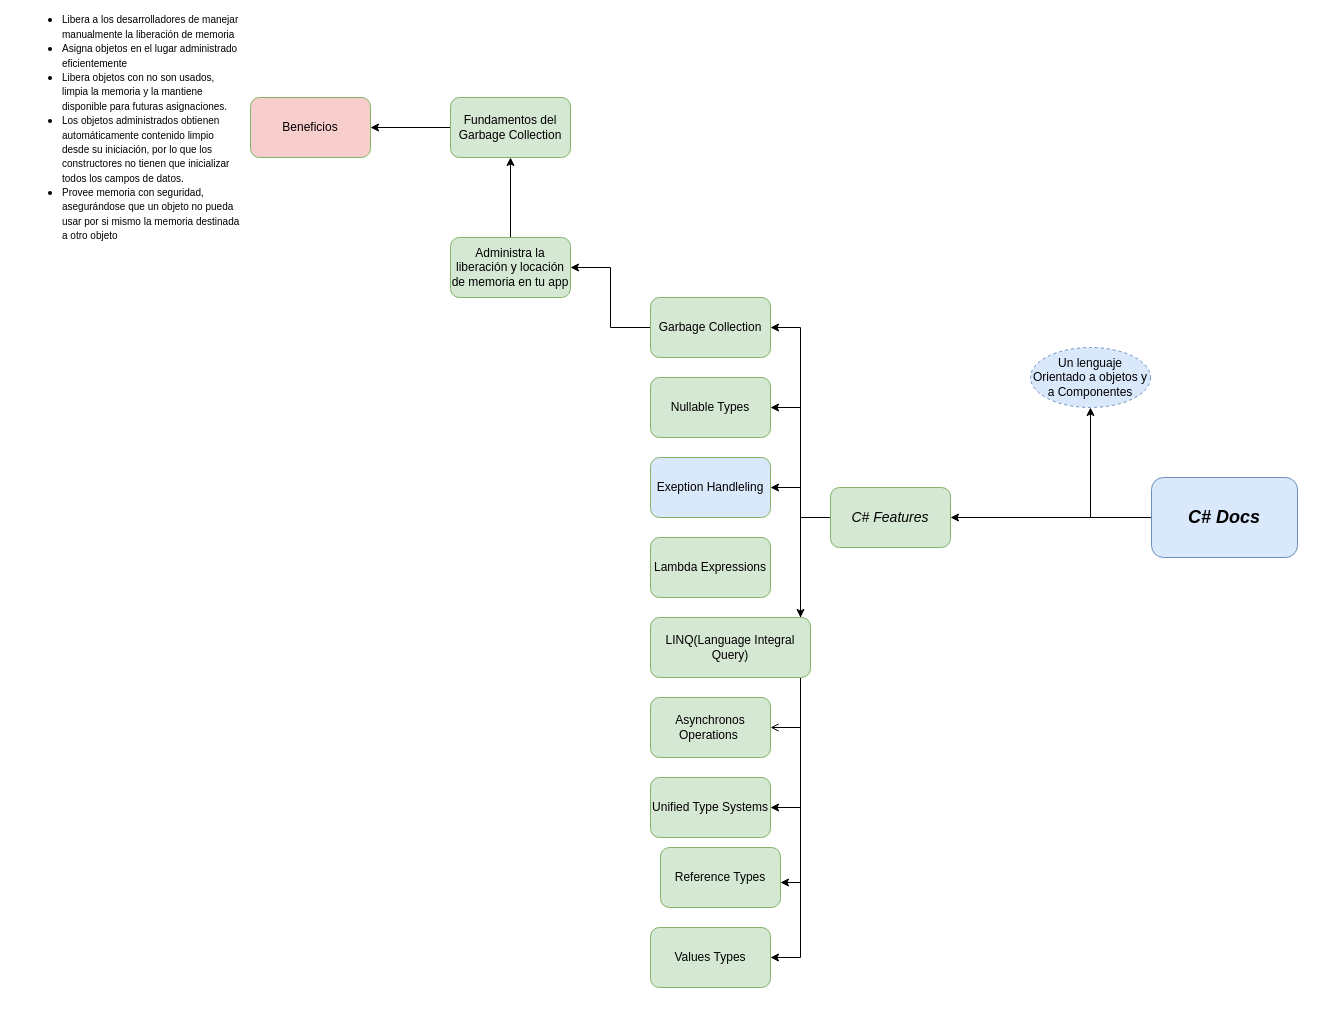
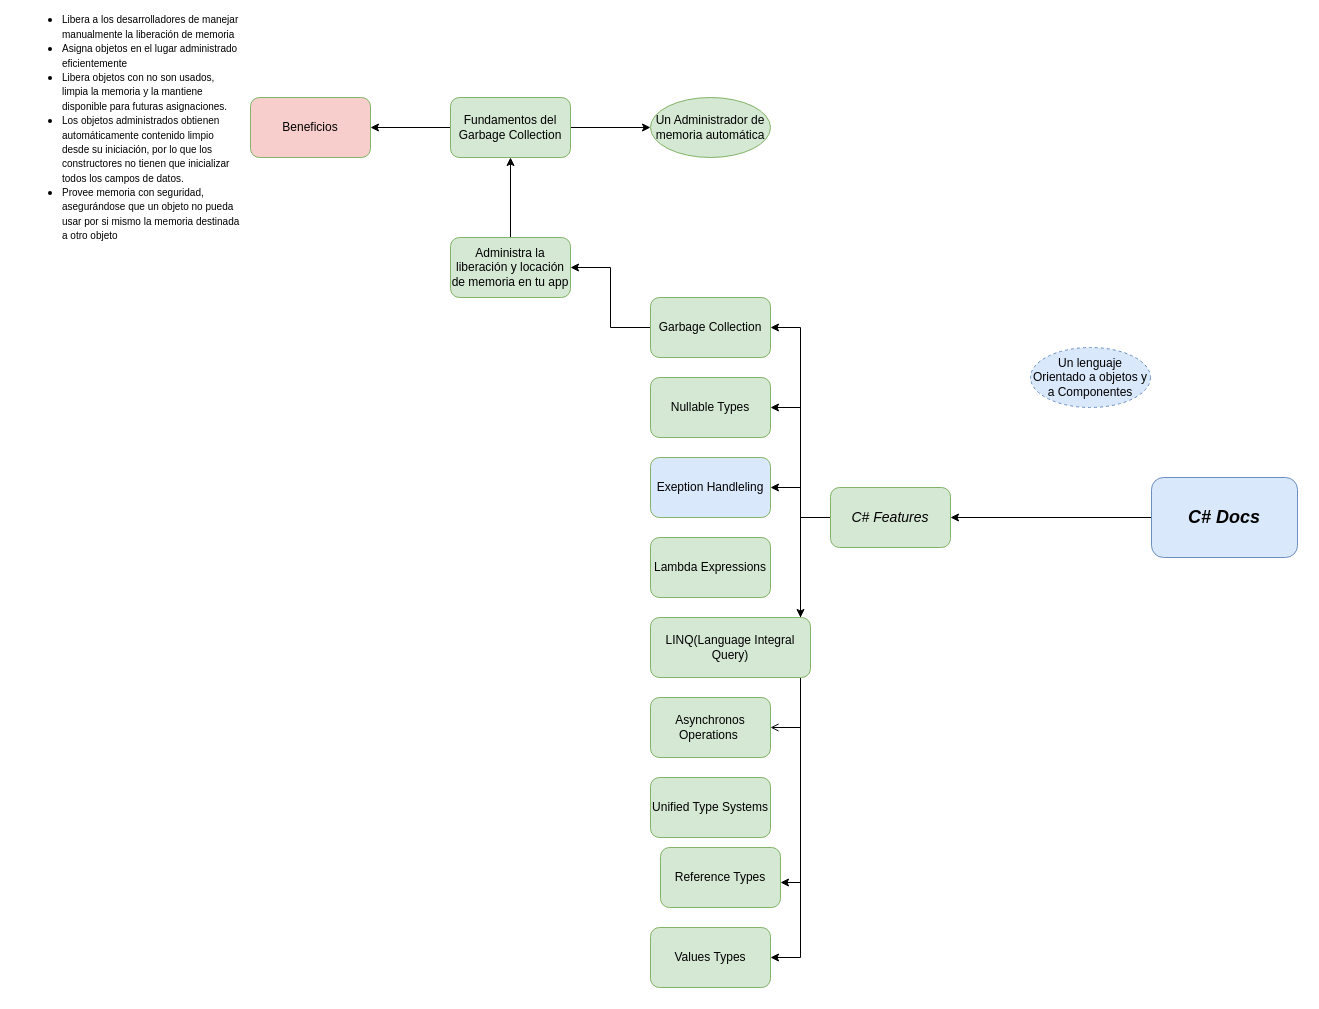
edge "Fundamentos del Garbage Collection" -> "Un Administrador de memoria automática": added
node "Un Administrador de memoria automática": added
edge "C# Docs" -> "Un lenguaje Orientado a objetos y a Componentes": removed
edge "C# Features" -> "Unified Type Systems": removed
